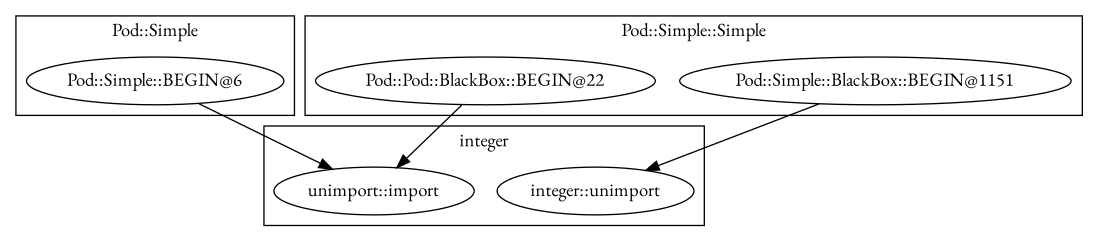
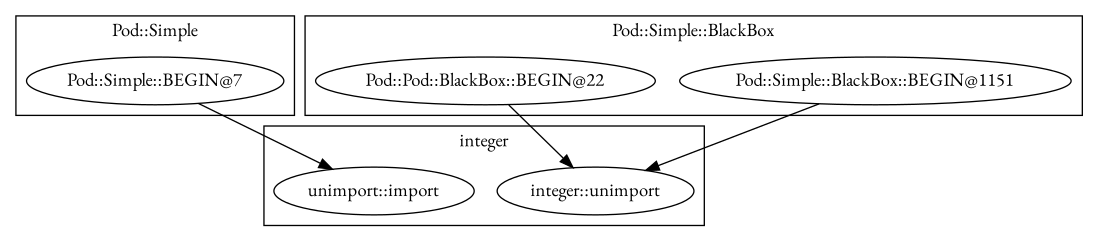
cluster "Pod::Simple::Simple": label "Pod::Simple::Simple" -> "Pod::Simple::BlackBox"
node "Pod::Simple::BEGIN@6": label "Pod::Simple::BEGIN@6" -> "Pod::Simple::BEGIN@7"
edge "Pod::Pod::BlackBox::BEGIN@22" -> "unimport::import": now "Pod::Pod::BlackBox::BEGIN@22" -> "integer::unimport"
